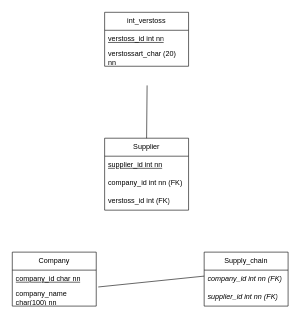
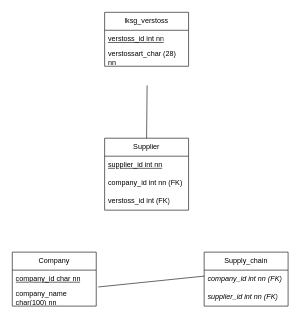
node "int_verstoss": label "int_verstoss" -> "lksg_verstoss"
node "verstossart_char (20) nn": label "verstossart_char (20) nn" -> "verstossart_char (28) nn"
